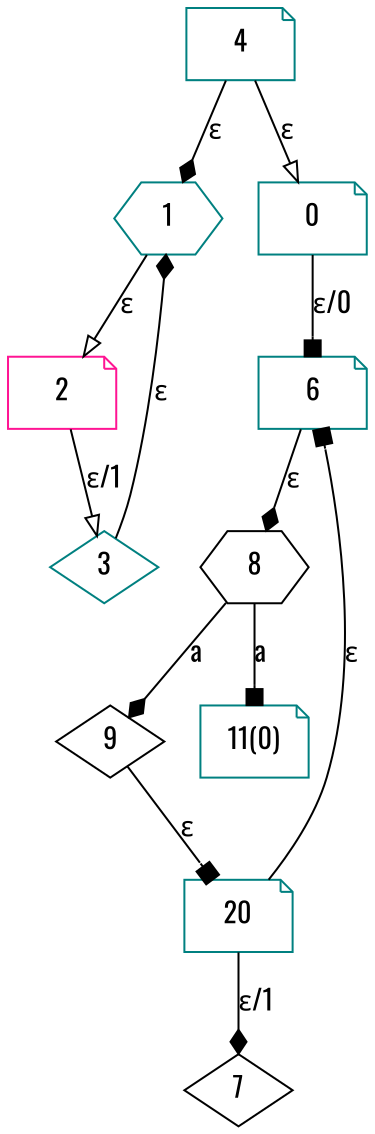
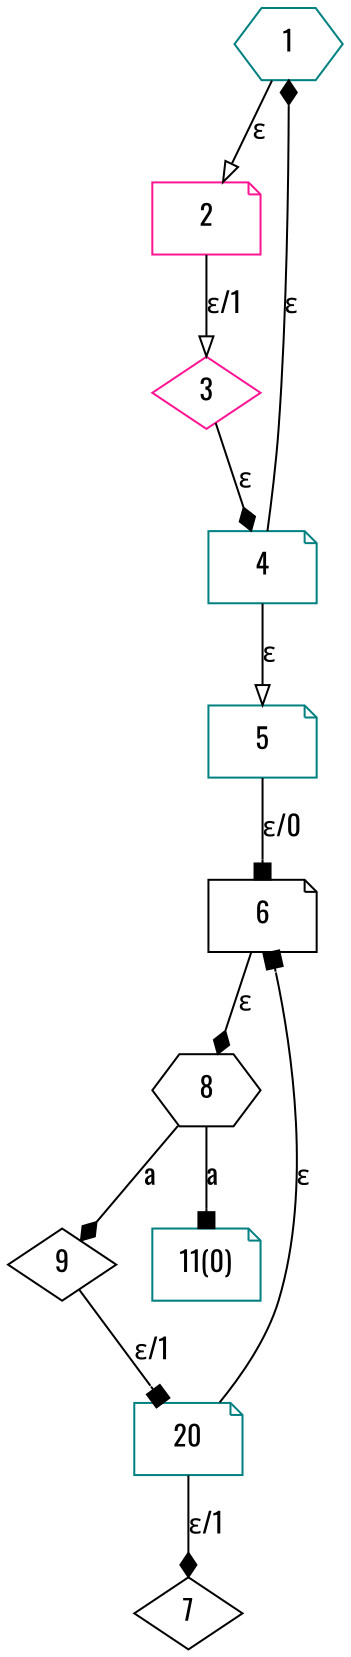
node "0": label "0" -> "5"
node "6": color teal -> black
edge "3" -> "1": now "3" -> "4"
node "3": color teal -> deeppink
edge "9" -> "20": label "ε" -> "ε/1"
